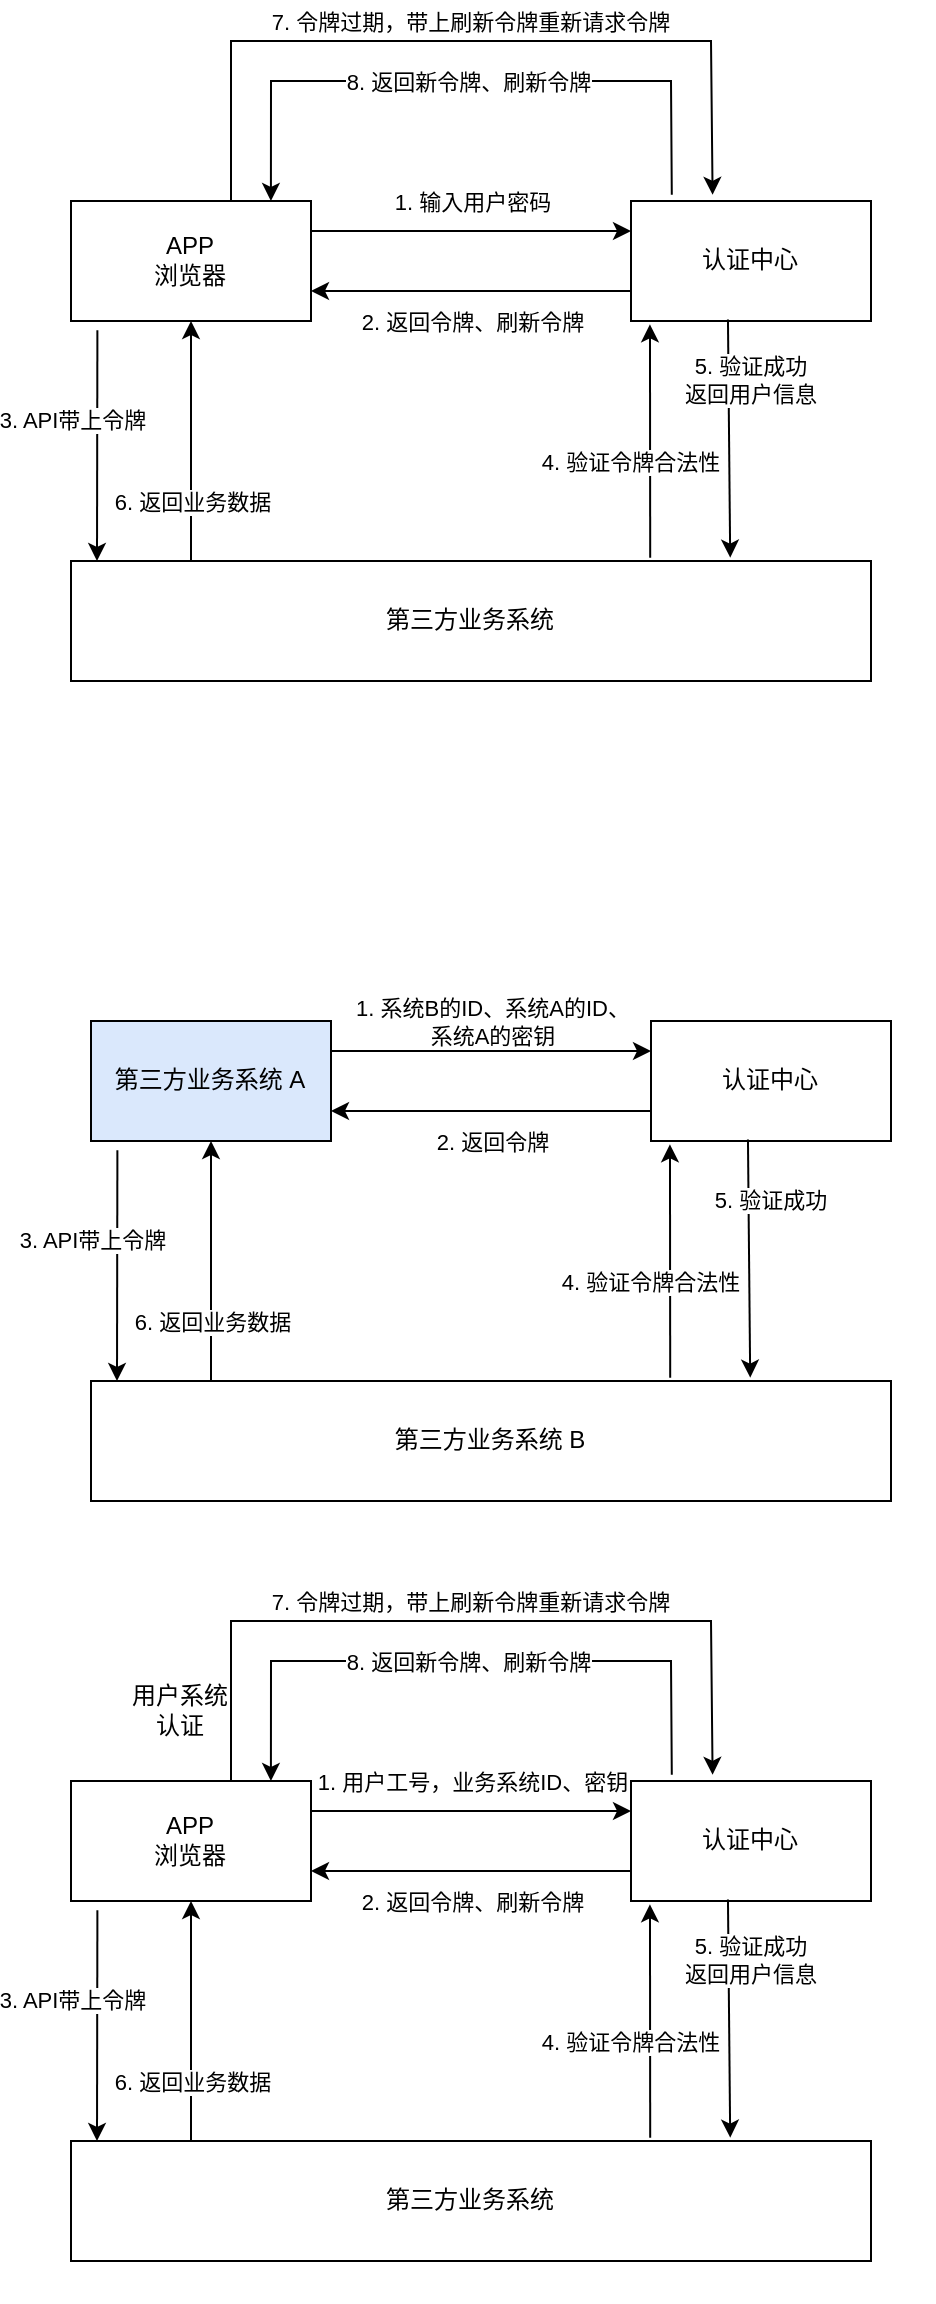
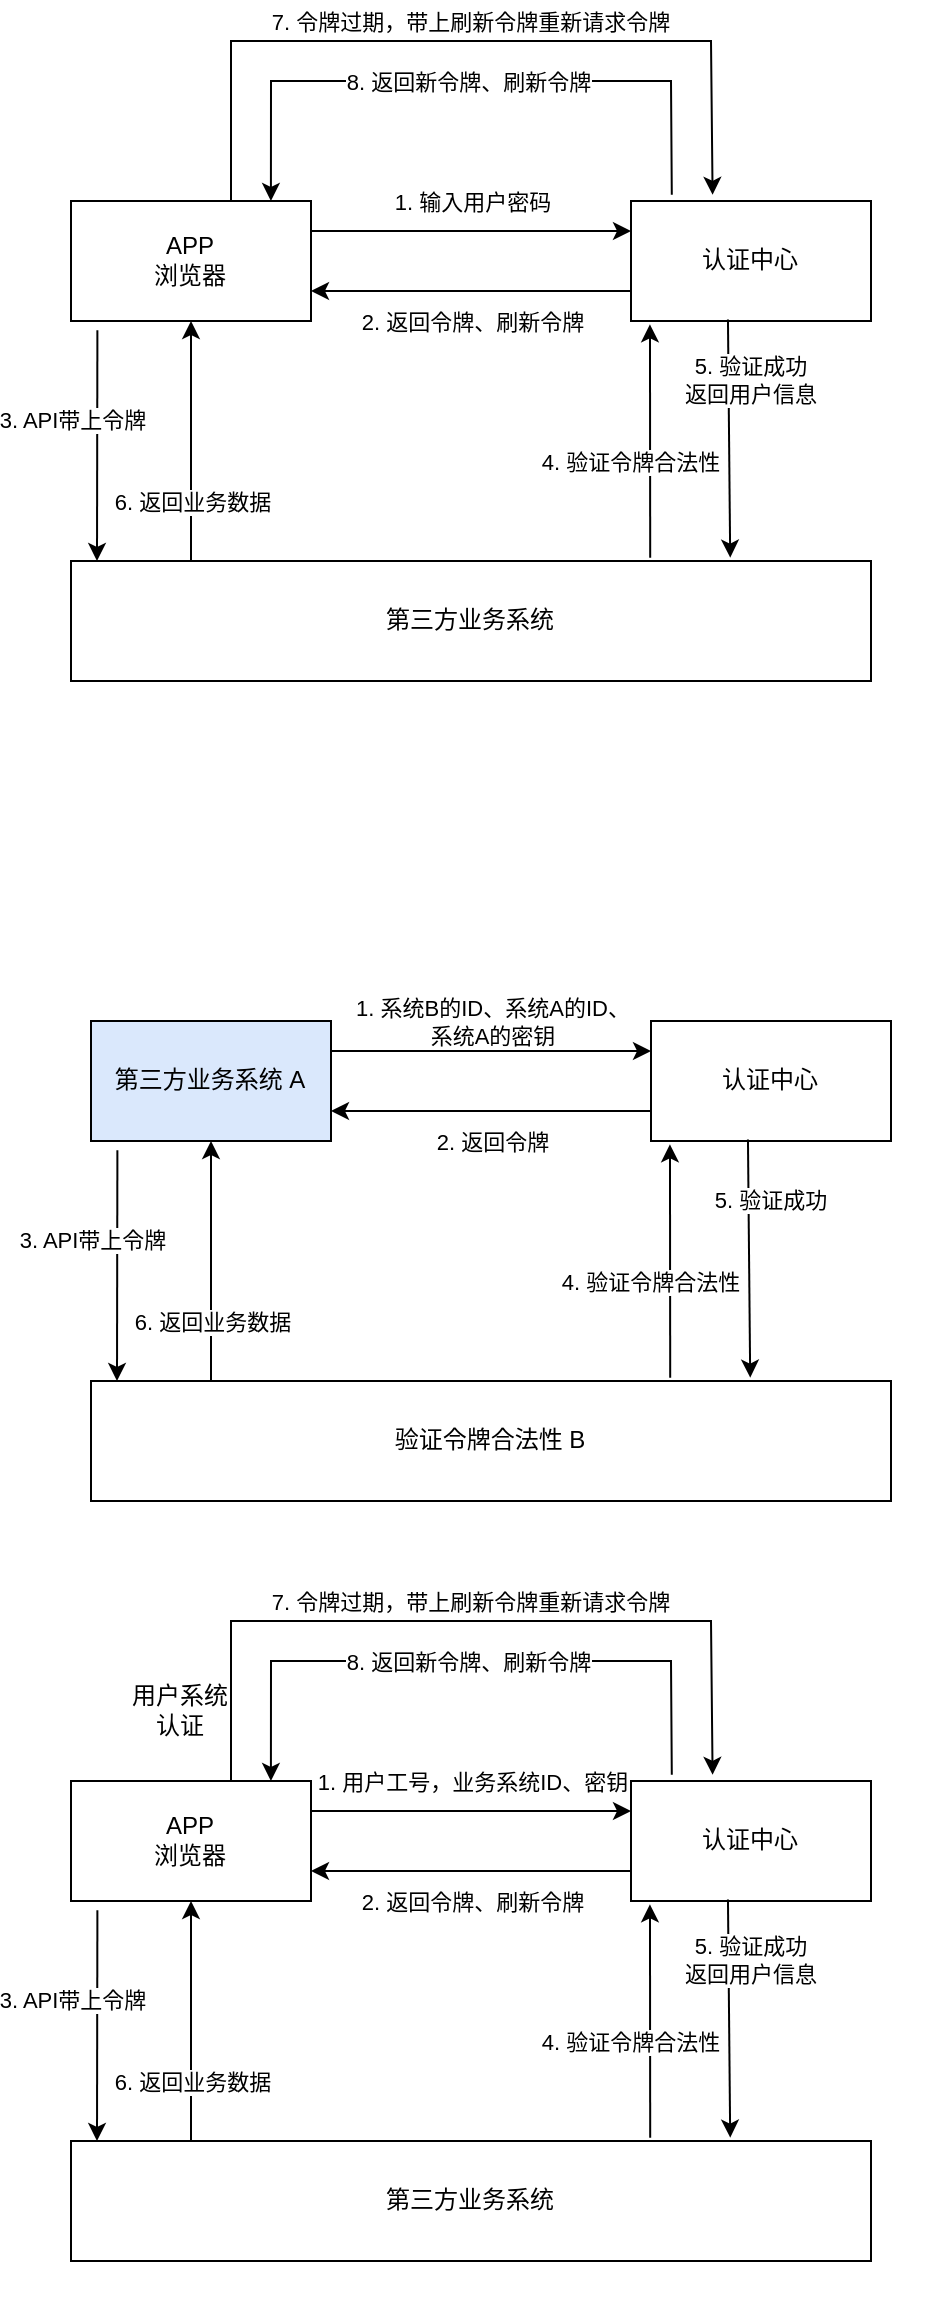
node "第三方业务系统 B": label "第三方业务系统 B" -> "验证令牌合法性 B"
